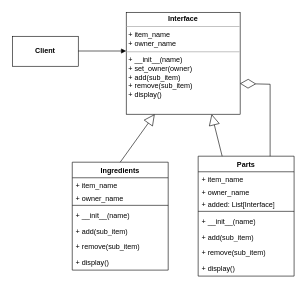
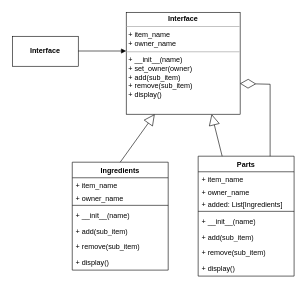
node "Client": label "Client" -> "Interface"
node "+ added: List[Interface]": label "+ added: List[Interface]" -> "+ added: List[Ingredients]"
